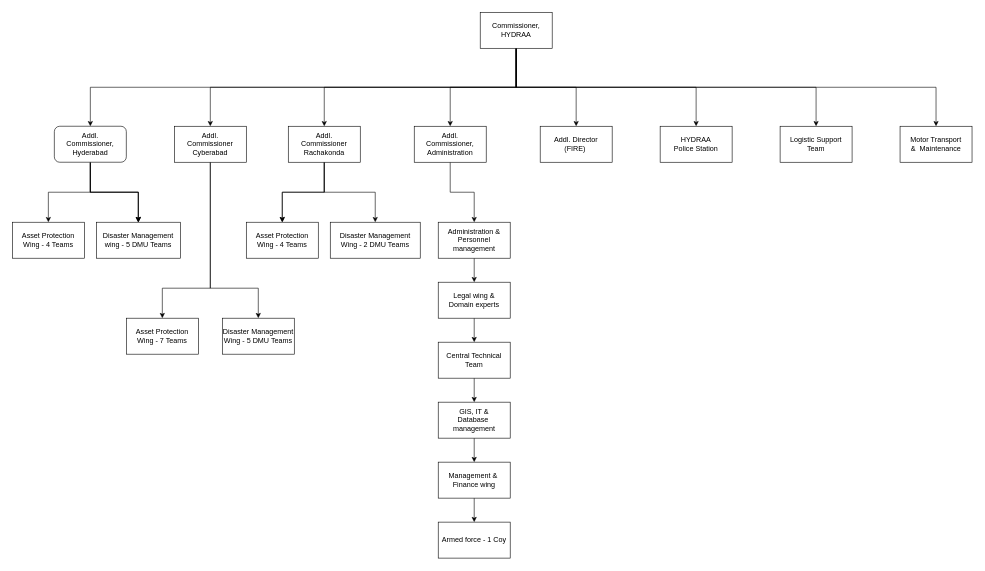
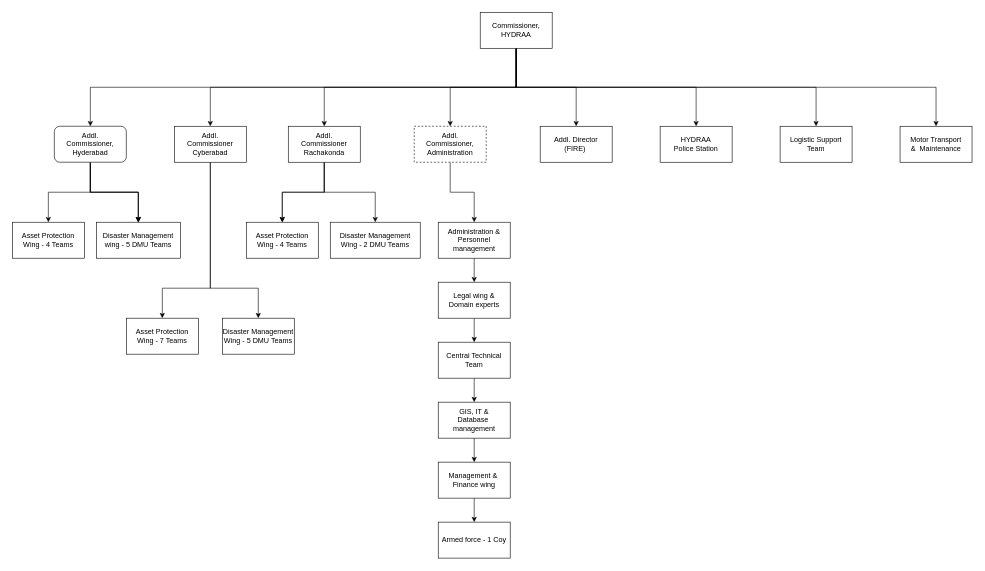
node "Addl. Commissioner, Administration": style solid -> dashed
